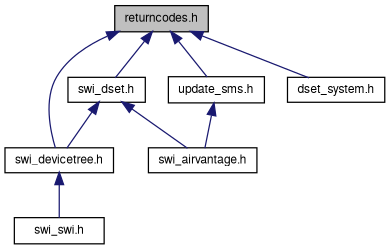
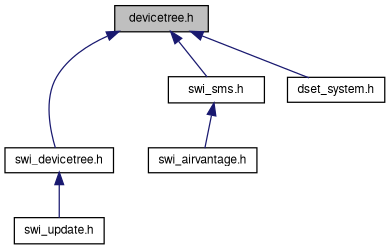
node "returncodes.h": label "returncodes.h" -> "devicetree.h"
node "swi_dset.h": removed
node "update_sms.h": label "update_sms.h" -> "swi_sms.h"
node "swi_swi.h": label "swi_swi.h" -> "swi_update.h"
